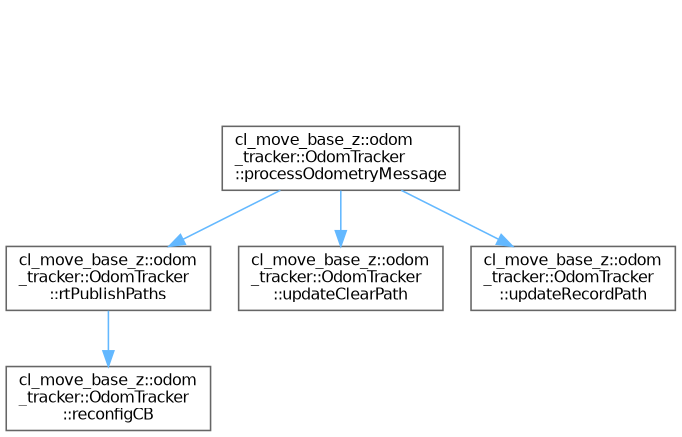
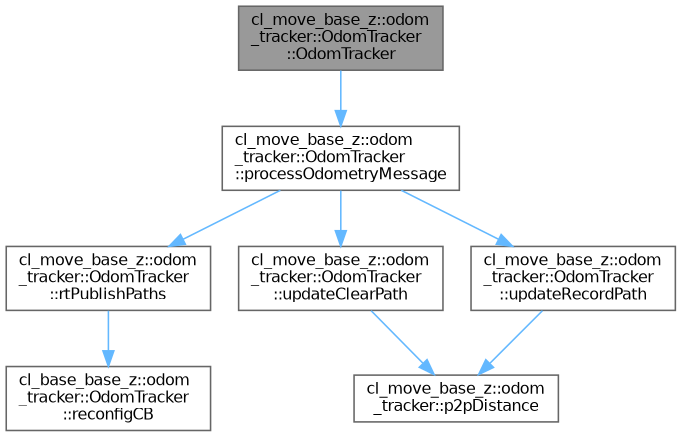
node "cl_move_base_z::odom _tracker::OdomTracker ::OdomTracker": added
node "cl_move_base_z::odom _tracker::OdomTracker ::reconfigCB": label "cl_move_base_z::odom _tracker::OdomTracker ::reconfigCB" -> "cl_base_base_z::odom _tracker::OdomTracker ::reconfigCB"
node "cl_move_base_z::odom _tracker::p2pDistance": added
